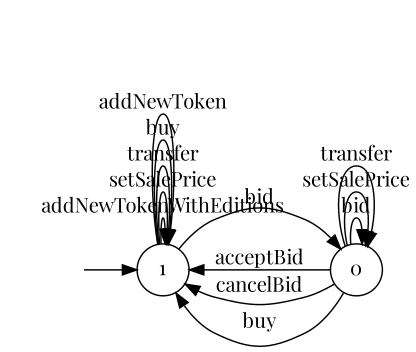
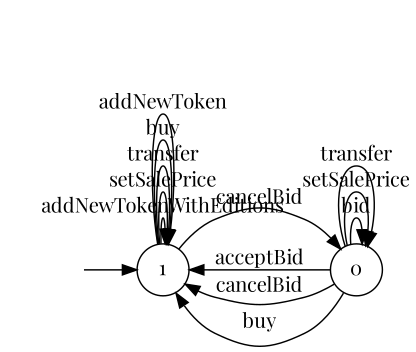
edge "1" -> "0": label "bid" -> "cancelBid"
